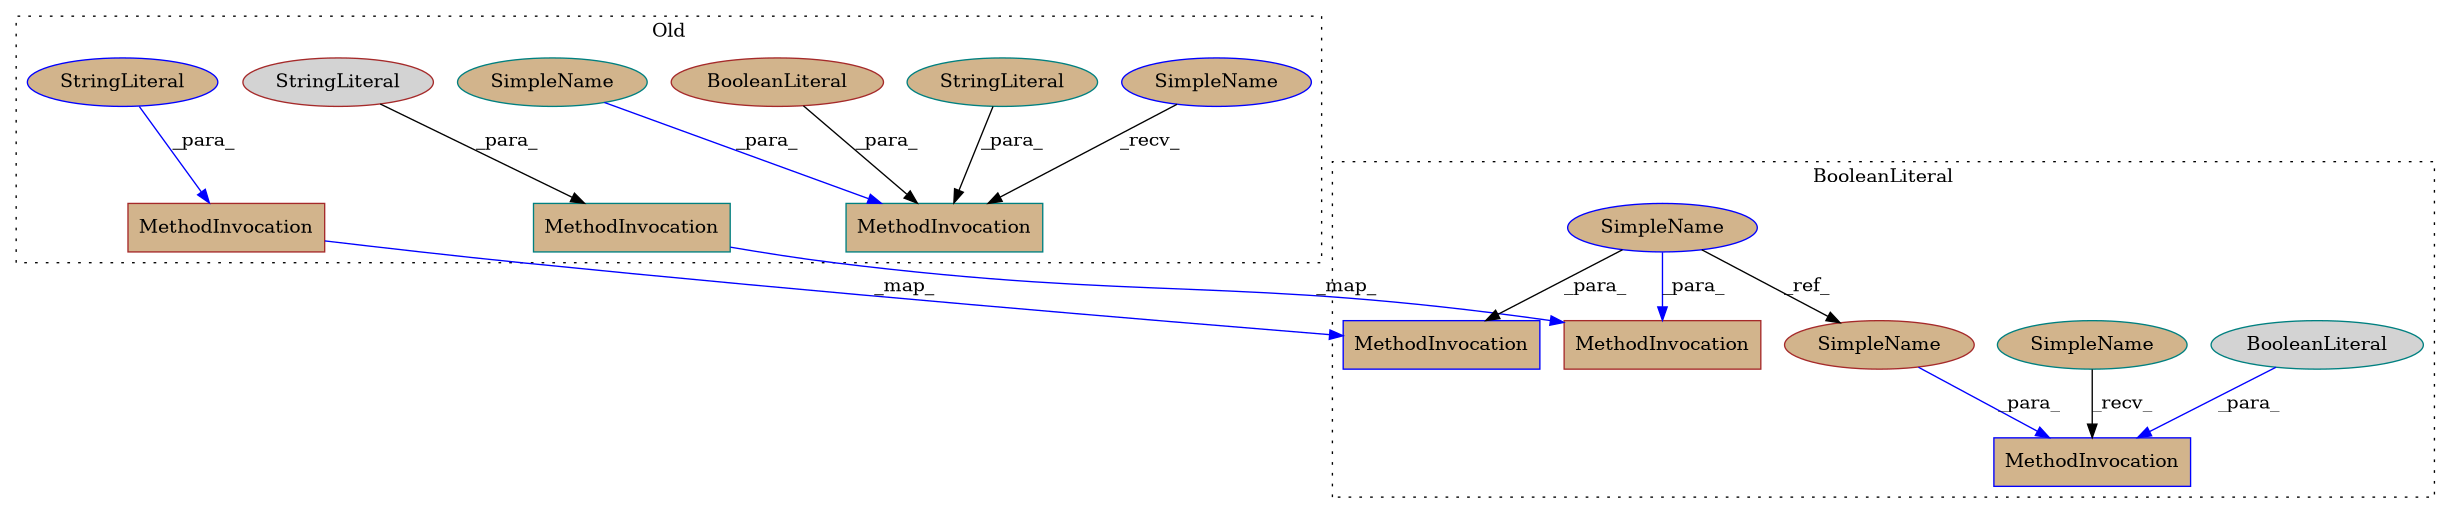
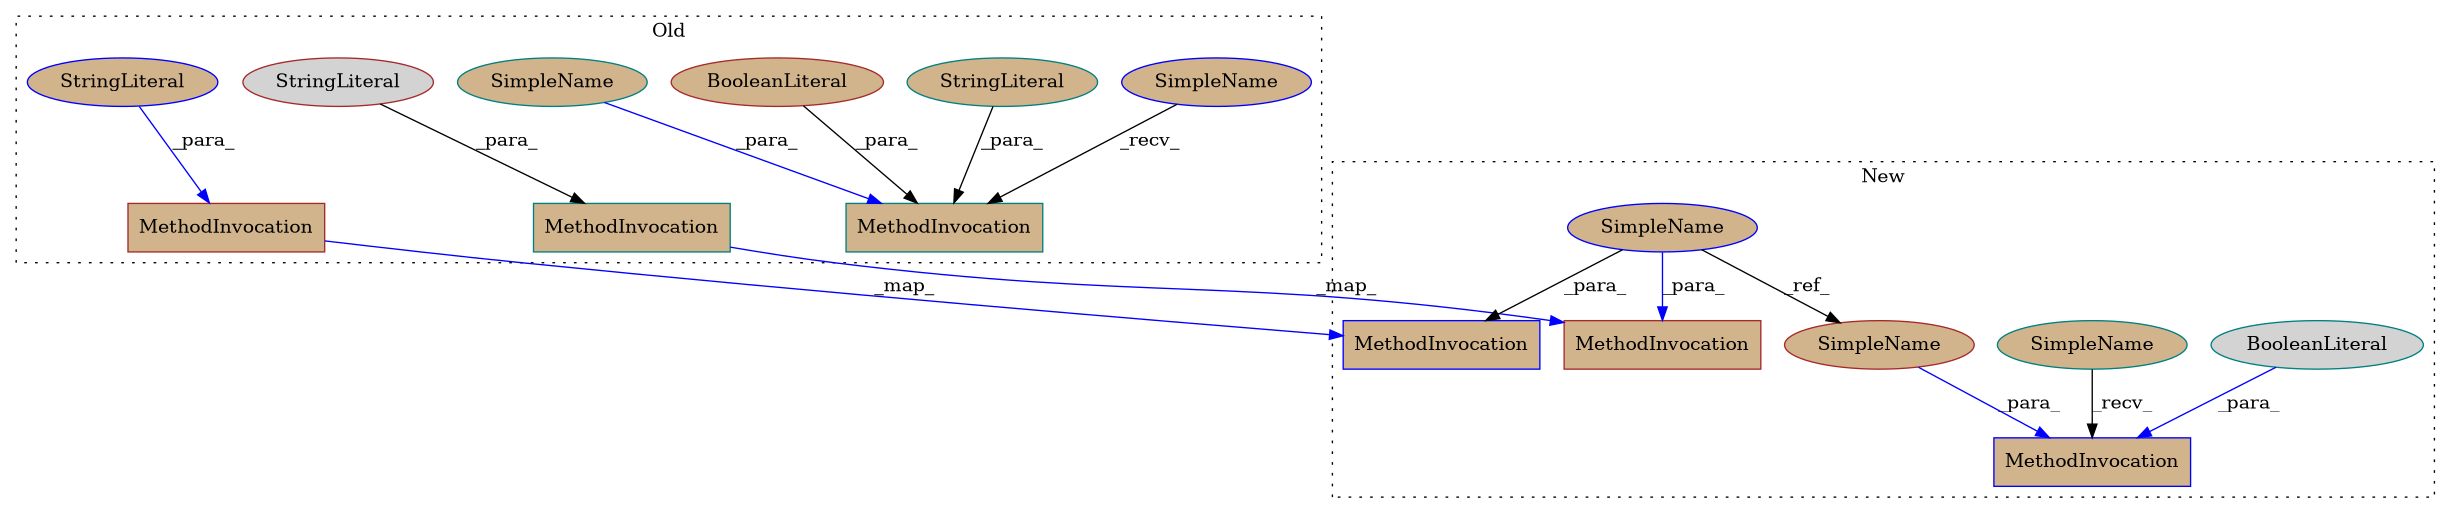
cluster "BooleanLiteral": label "BooleanLiteral" -> "New"
